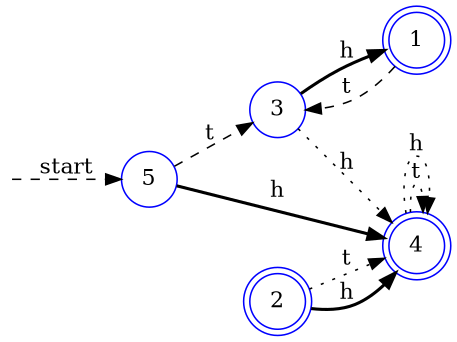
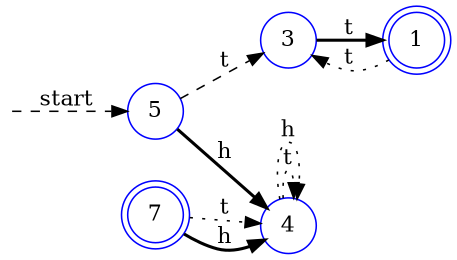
edge "3" -> "1": label "h" -> "t"
edge "1" -> "3": style dashed -> dotted
edge "3" -> "4": removed, label "h"
node "4": shape doublecircle -> circle
node "2": label "2" -> "7"
